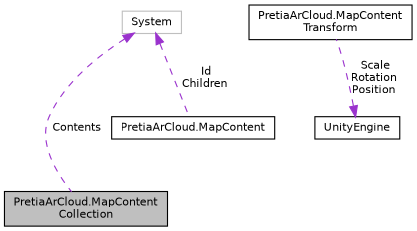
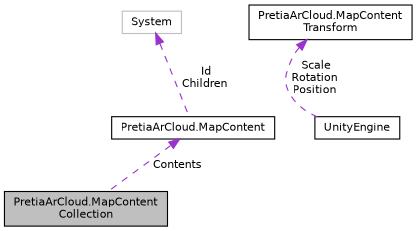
edge "PretiaArCloud.MapContent Transform" -> "UnityEngine": reversed
edge "PretiaArCloud.MapContent Collection" -> "System": now "PretiaArCloud.MapContent Collection" -> "PretiaArCloud.MapContent"
